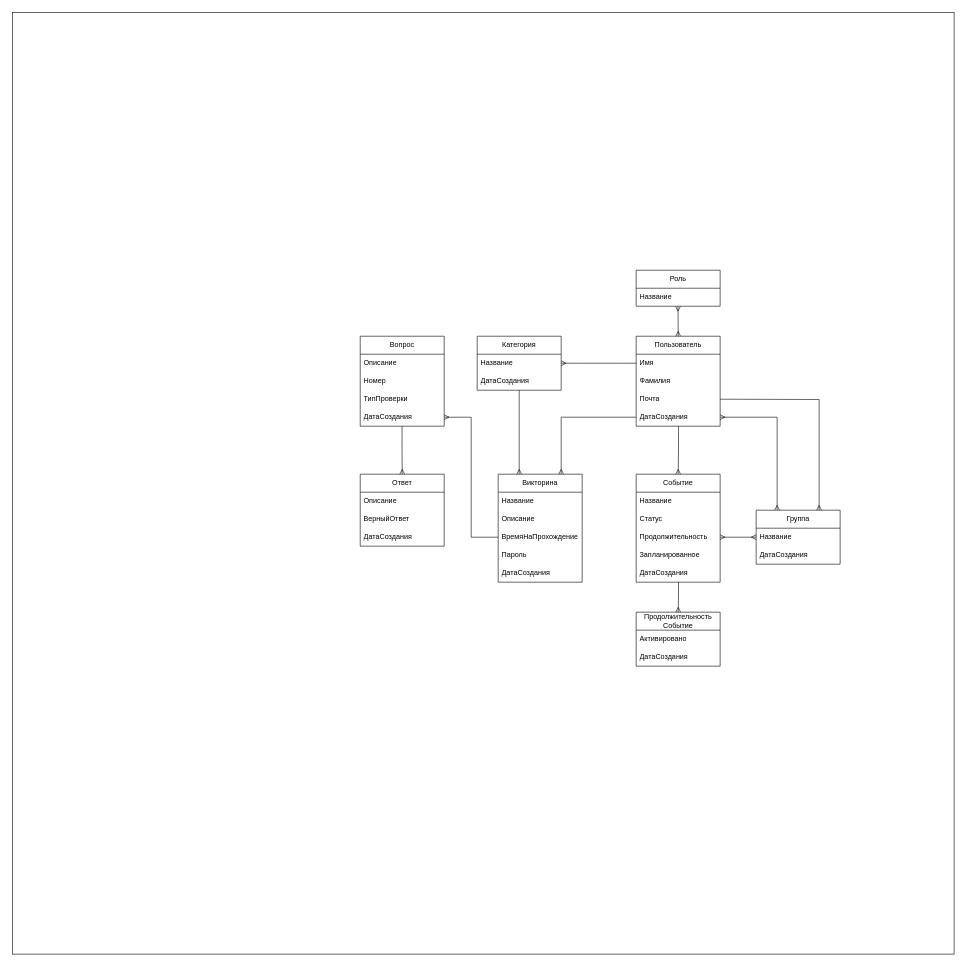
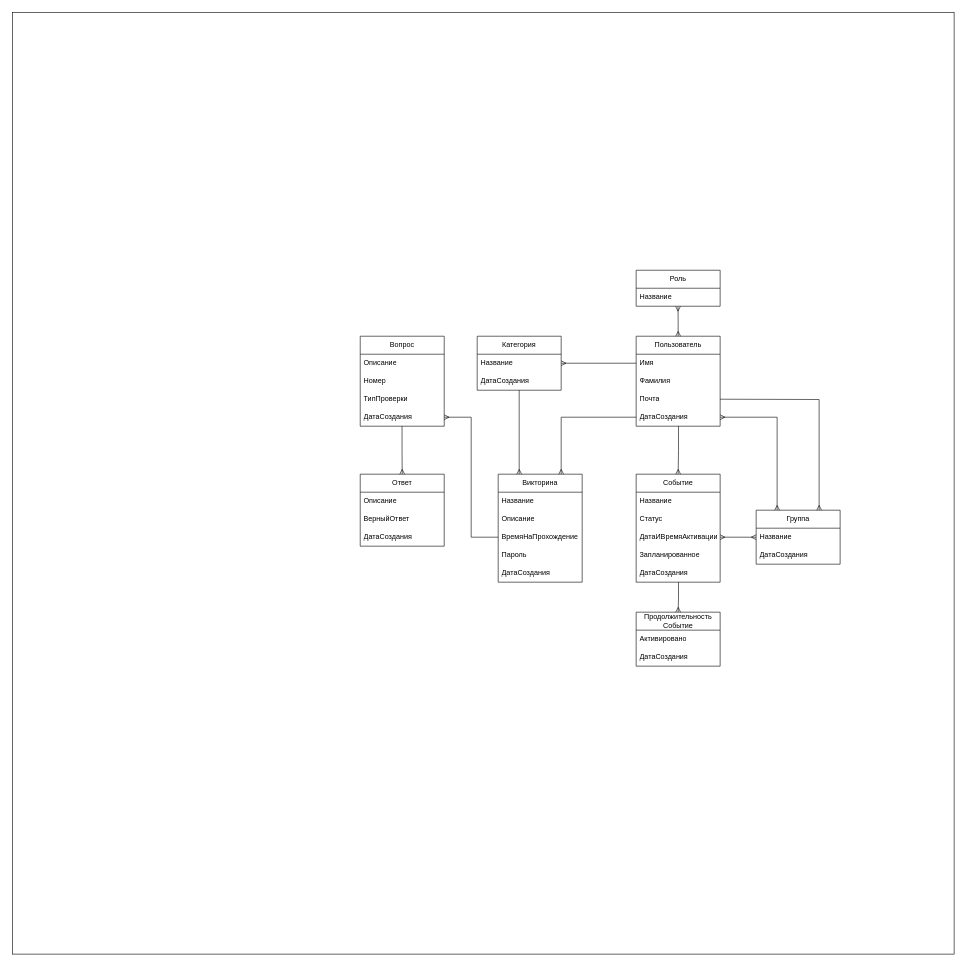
node "Продолжительность": label "Продолжительность" -> "ДатаИВремяАктивации"
